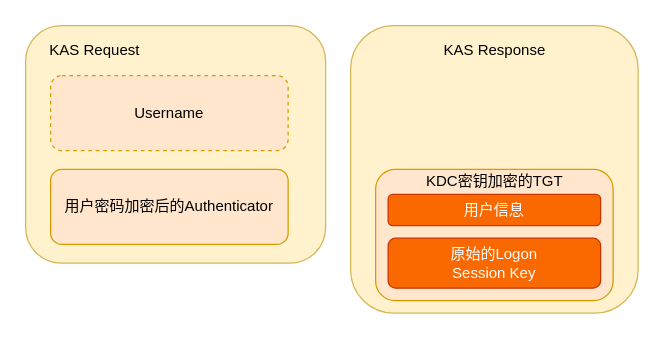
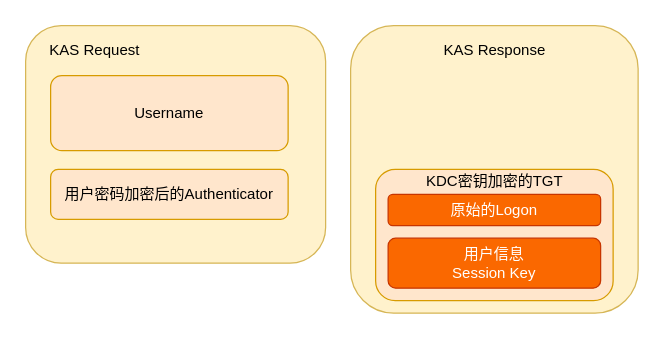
node "Username": style dashed -> solid
node "用户密码加密后的Authenticator": size 238x75 -> 238x50
node "用户信息": label "用户信息" -> "原始的Logon"
node "原始的Logon Session Key": label "原始的Logon Session Key" -> "用户信息 Session Key"
